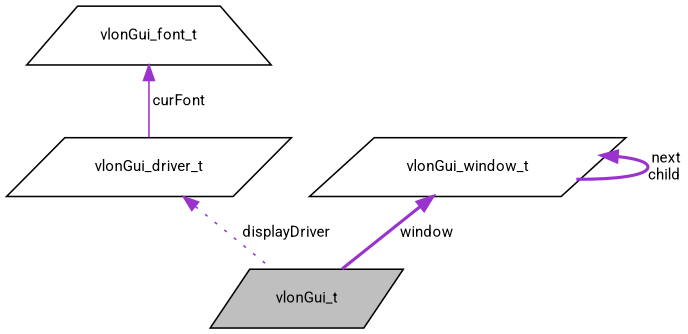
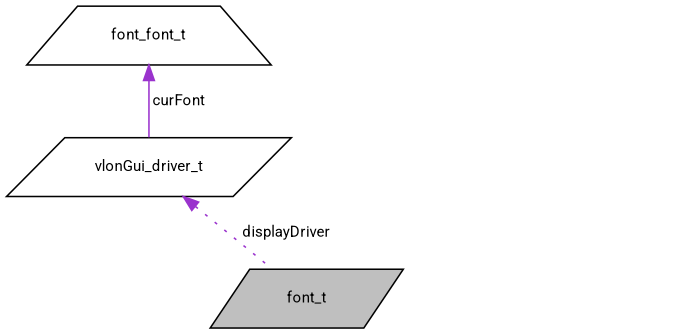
node "vlonGui_font_t": label "vlonGui_font_t" -> "font_font_t"
node "vlonGui_window_t": removed
node "vlonGui_t": label "vlonGui_t" -> "font_t"
